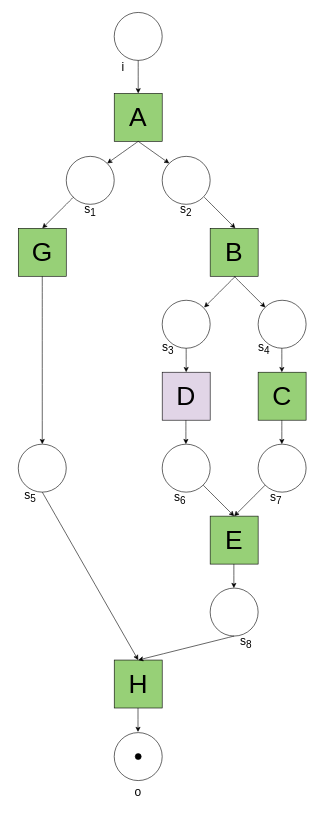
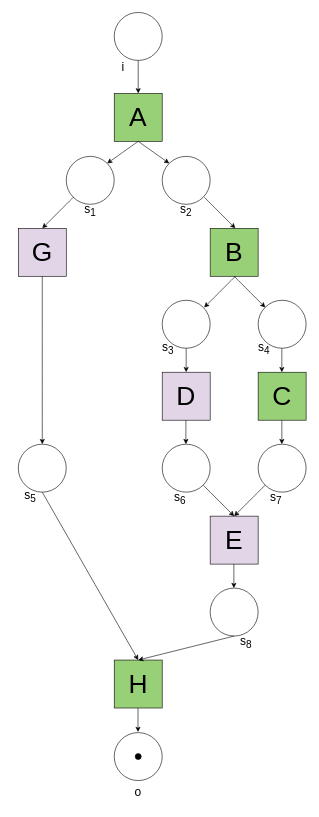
node "G": fillcolor #97d077 -> #e1d5e7
node "E": fillcolor #97d077 -> #e1d5e7
